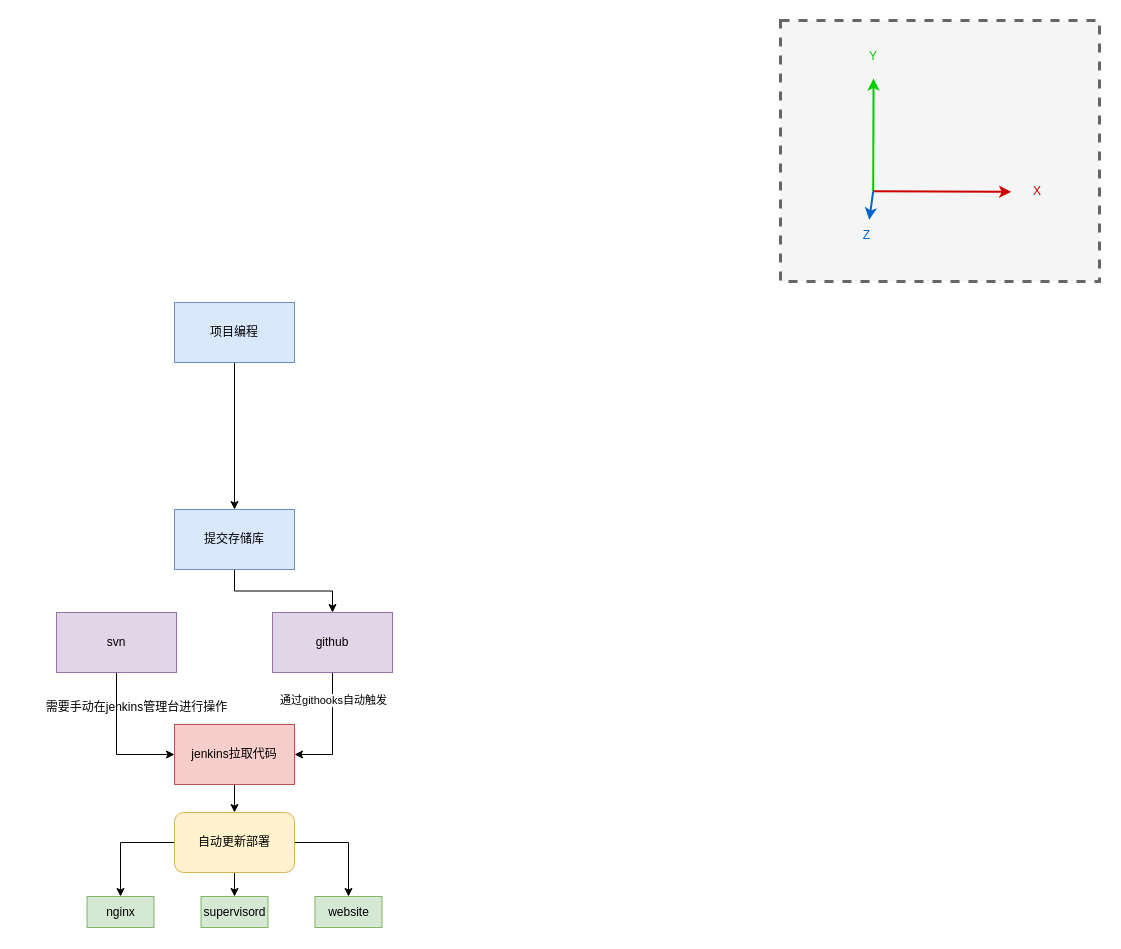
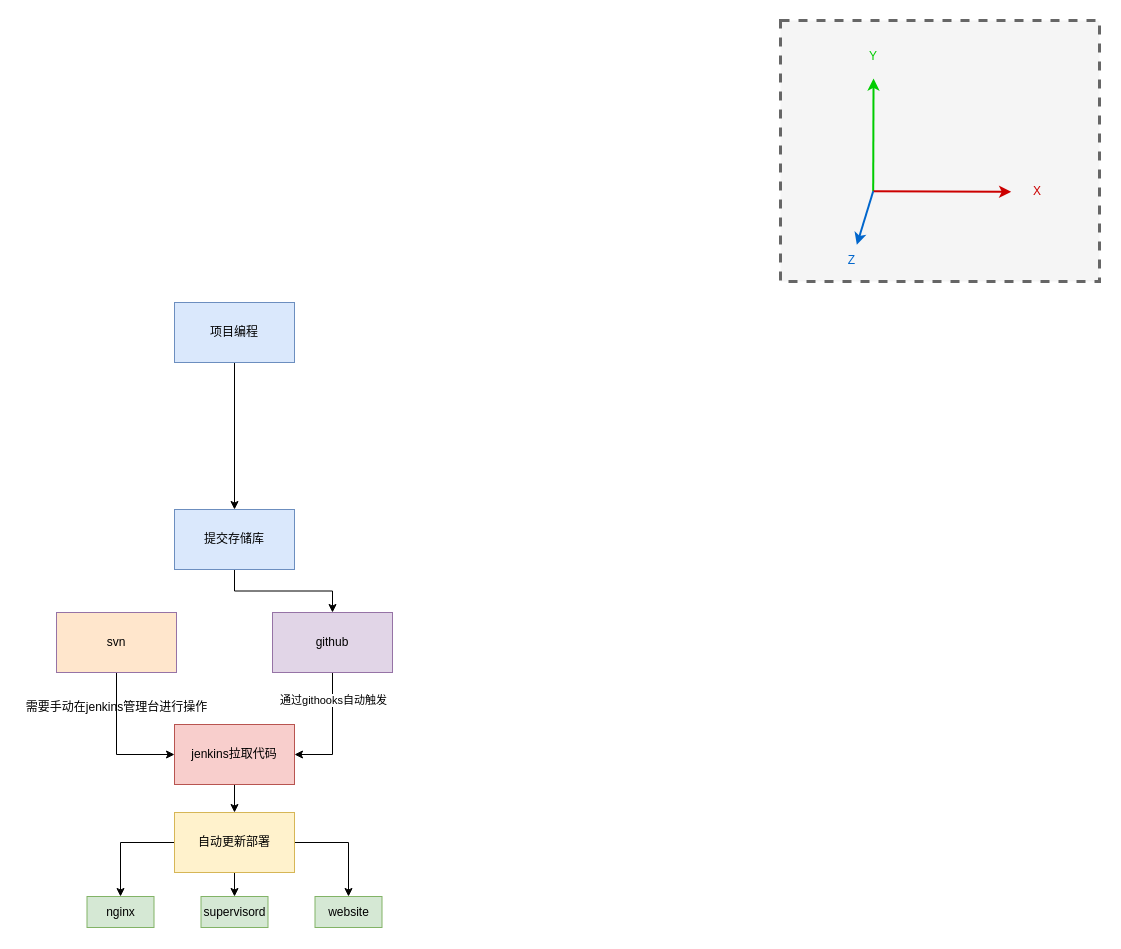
node "Z": moved (867, 235) -> (852, 260)
node "svn": fillcolor #e1d5e7 -> #ffe6cc
node "需要手动在jenkins管理台进行操作": moved (137, 708) -> (117, 708)
node "自动更新部署": shape rounded rectangle -> rectangle
